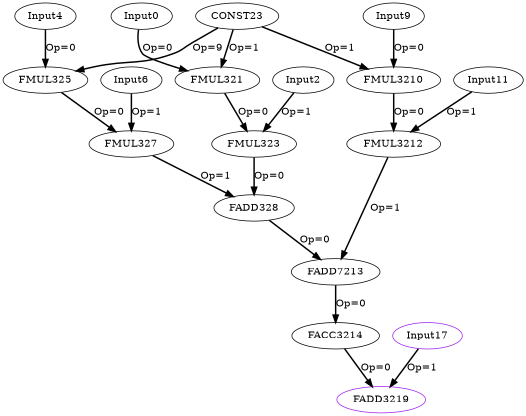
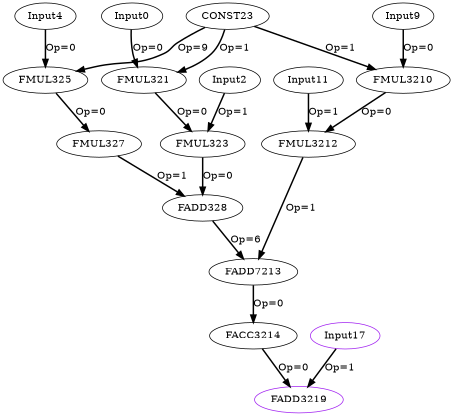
node "Input6": removed
edge "FADD328" -> "FADD7213": label "Op=0" -> "Op=6"
